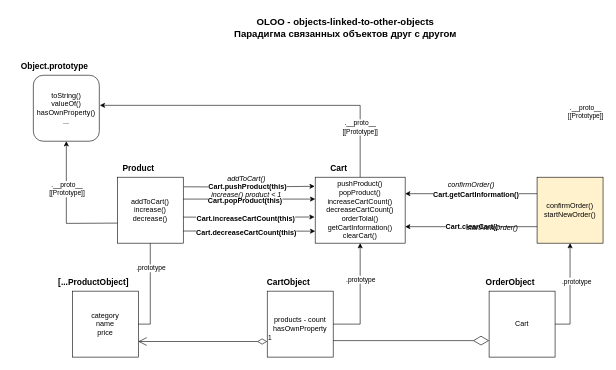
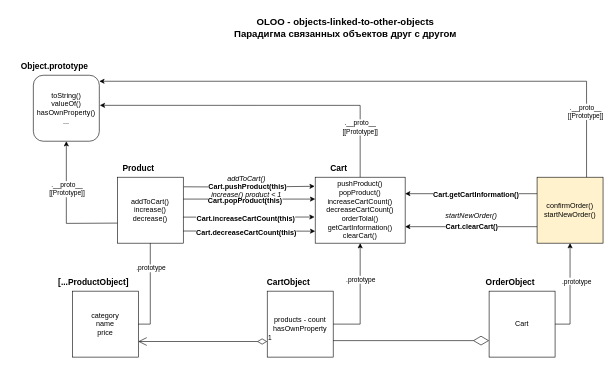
edge "confirmOrder() startNewOrder()" -> "toString() valueOf() hasOwnProperty() ...": added
node "confirmOrder()": removed
node "startNewOrder()": moved (492, 228) -> (471, 216)
